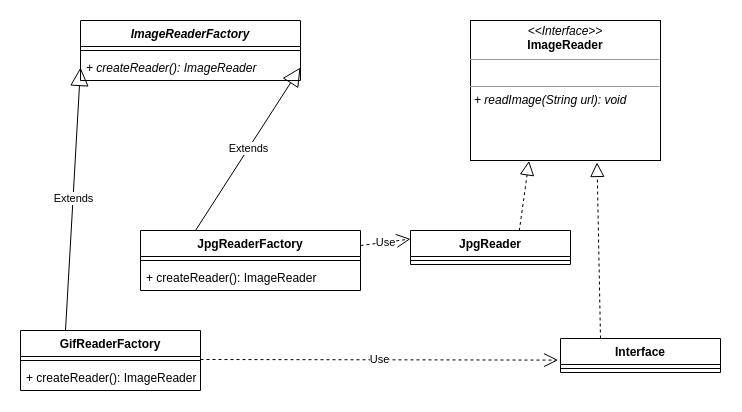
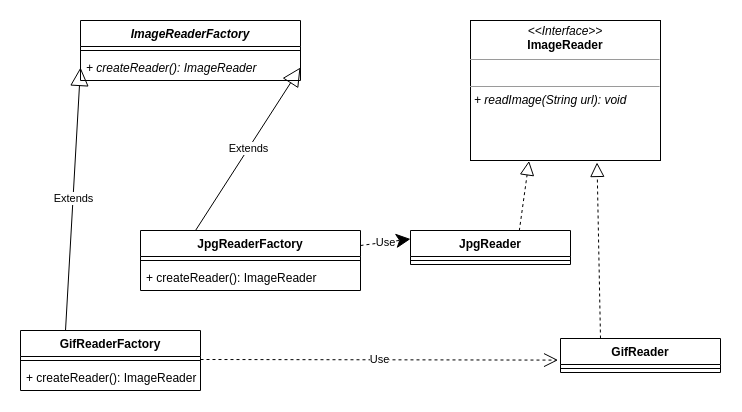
edge "JpgReaderFactory" -> "JpgReader": arrowhead open -> classic
node "Interface": label "Interface" -> "GifReader"
